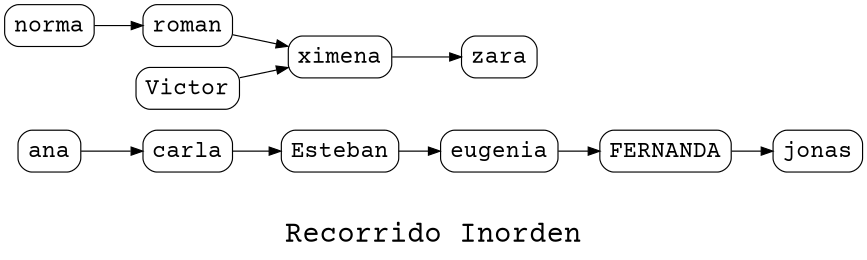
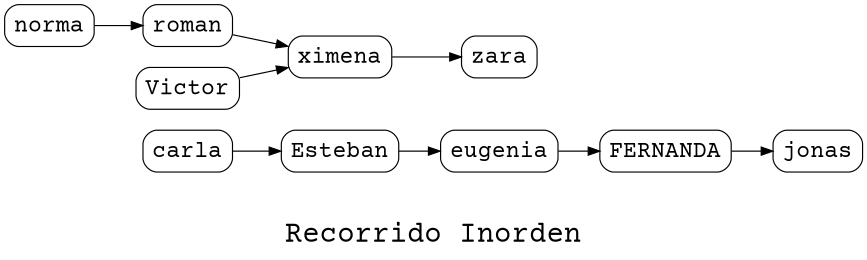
node "ana": removed
